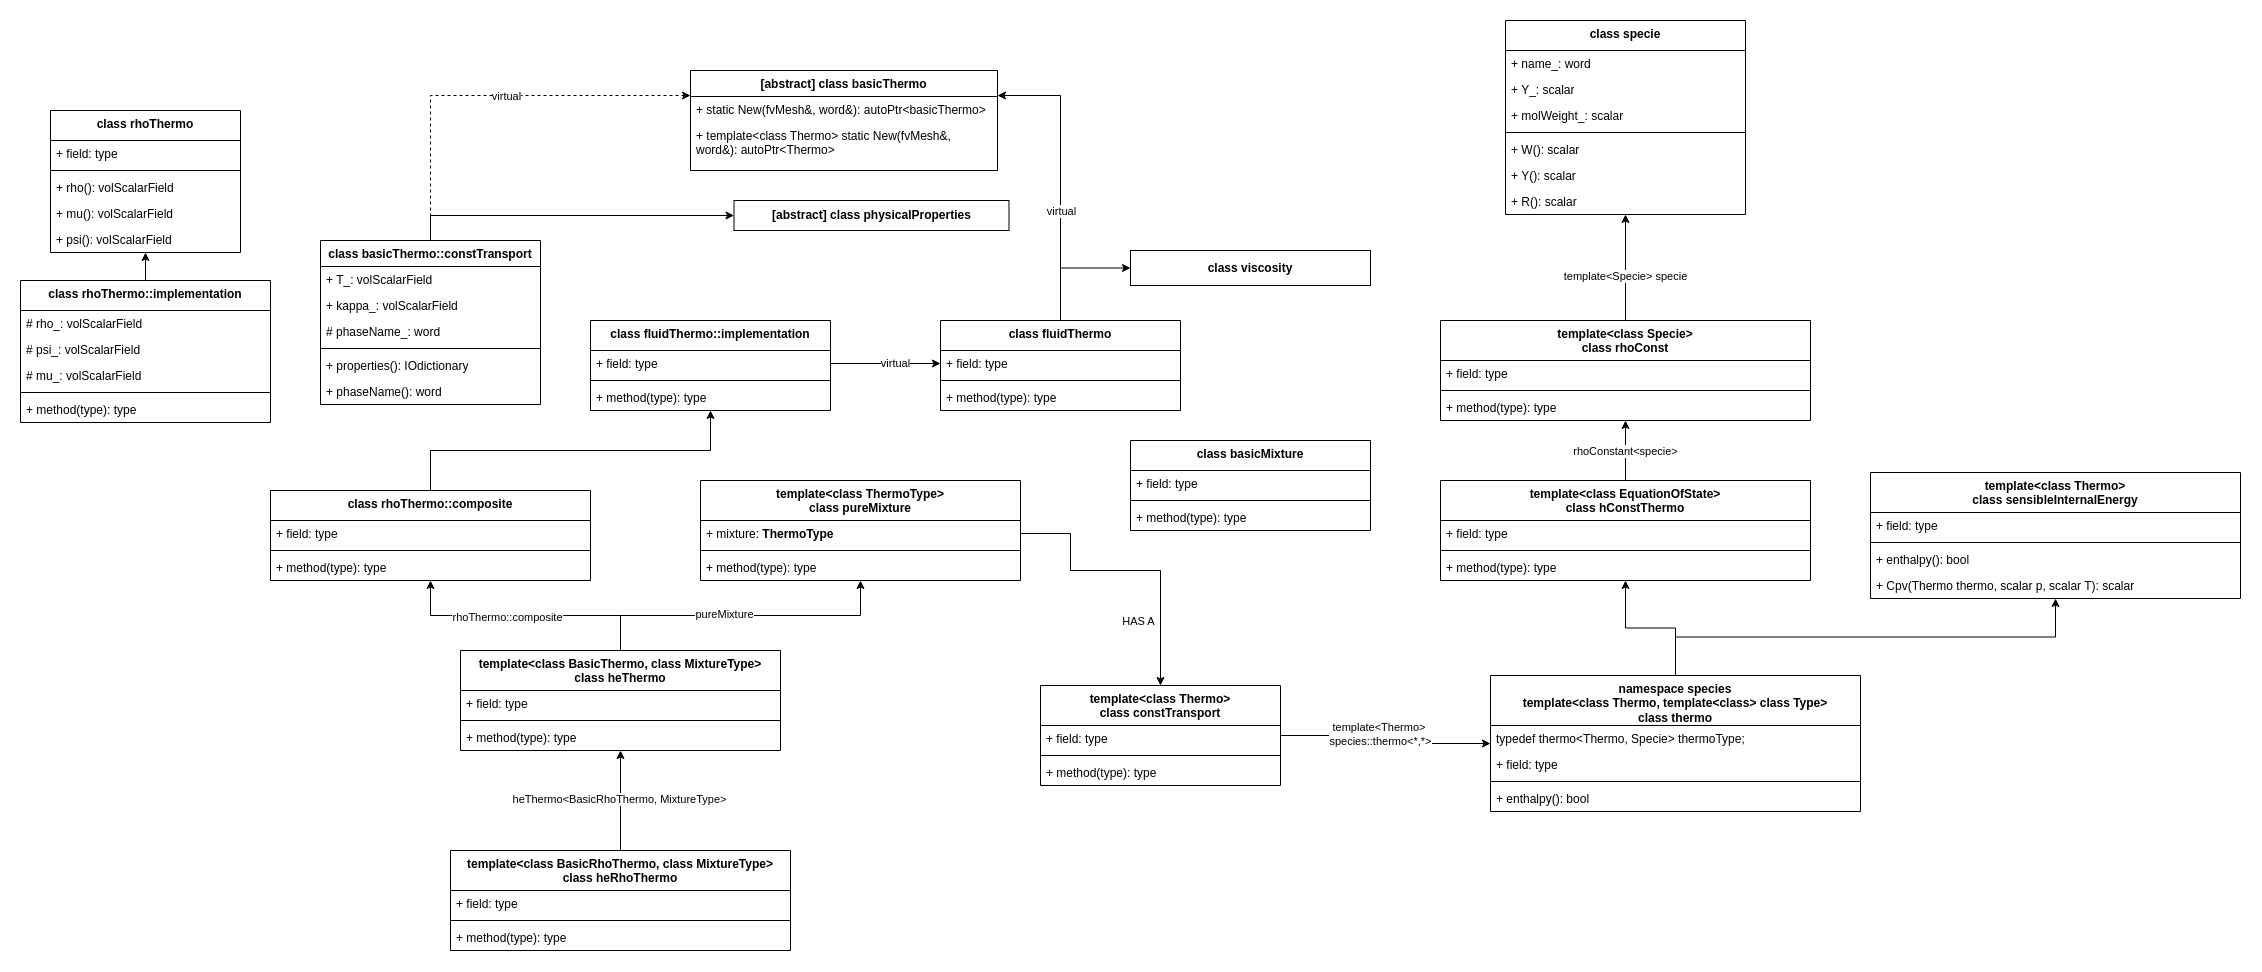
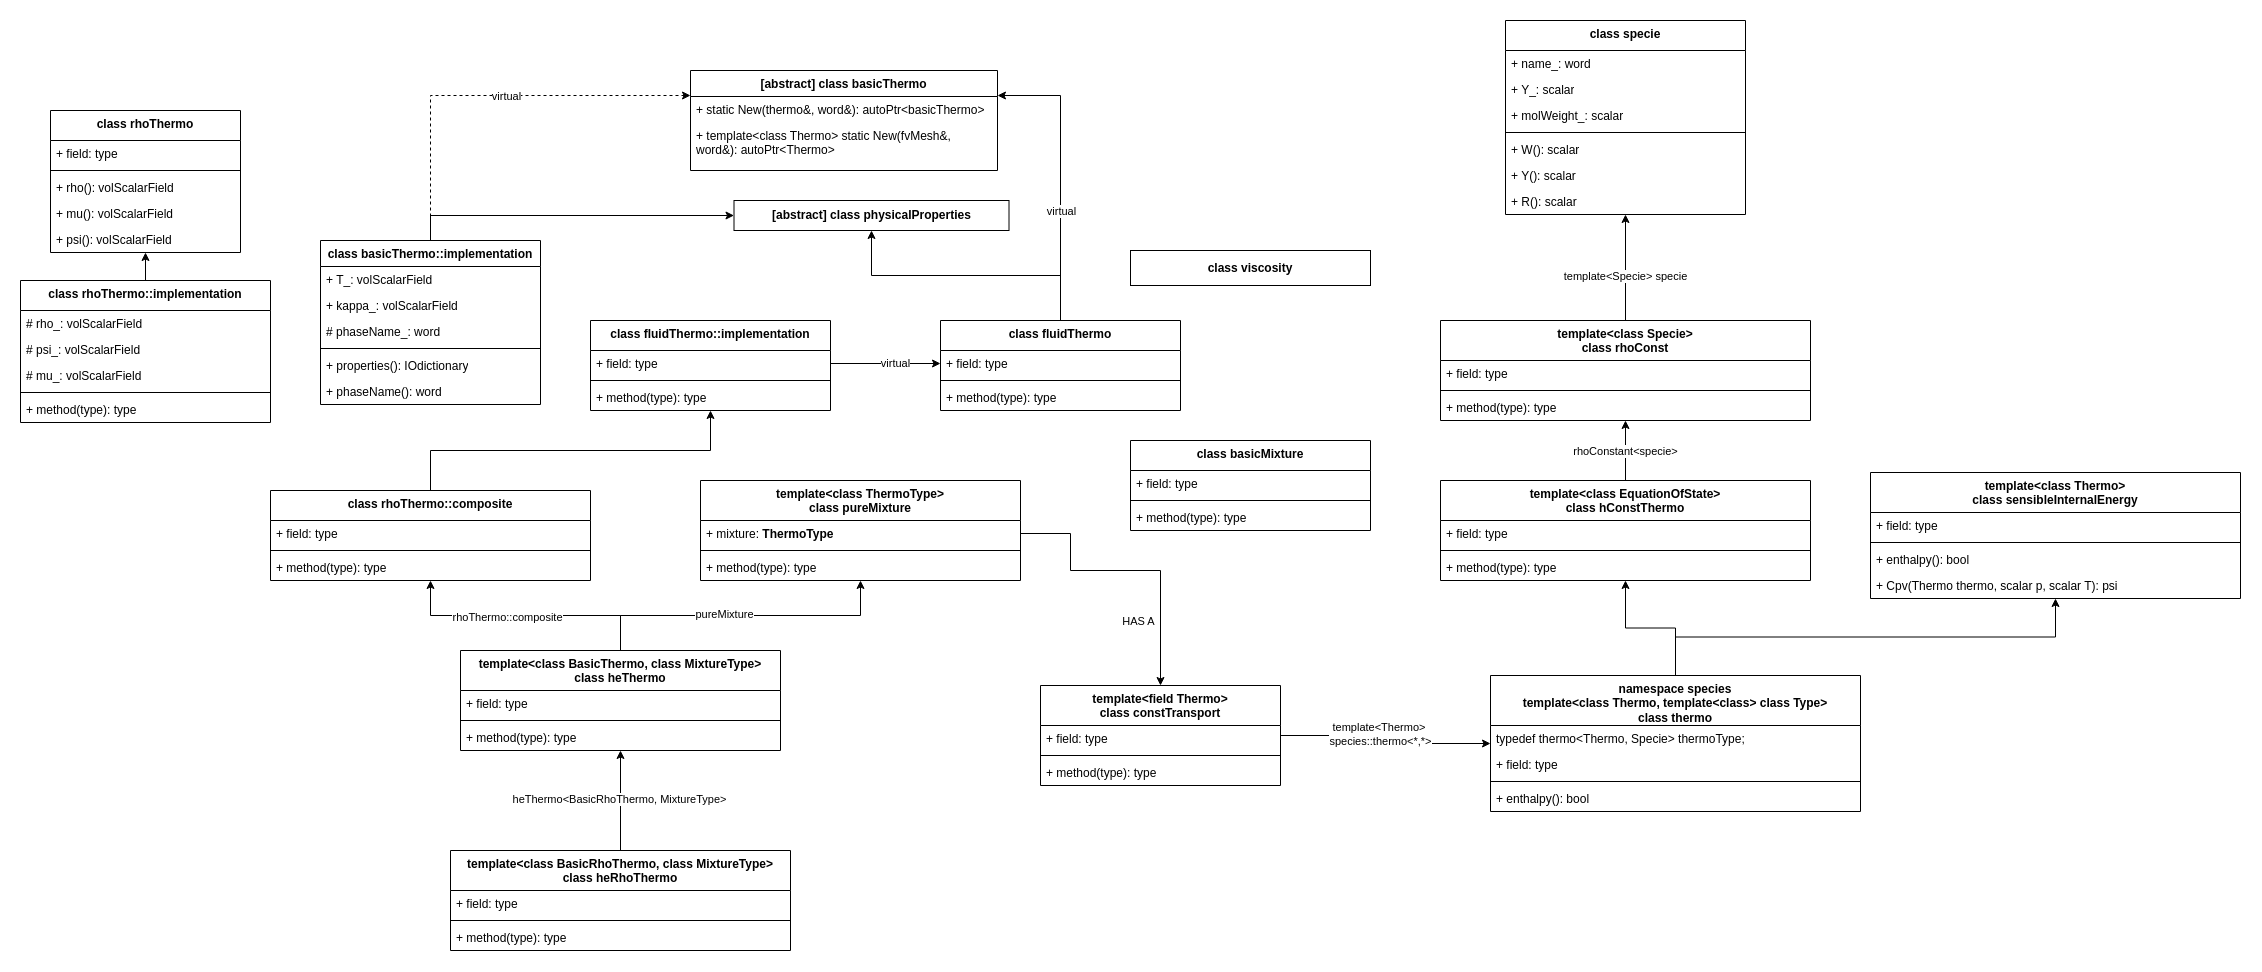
node "+ static New(fvMesh&, word&): autoPtr<basicThermo>": label "+ static New(fvMesh&, word&): autoPtr<basicThermo>" -> "+ static New(thermo&, word&): autoPtr<basicThermo>"
node "class basicThermo::constTransport": label "class basicThermo::constTransport" -> "class basicThermo::implementation"
edge "class fluidThermo" -> "class viscosity": now "class fluidThermo" -> "[abstract] class physicalProperties"
node "+ Cpv(Thermo thermo, scalar p, scalar T): scalar": label "+ Cpv(Thermo thermo, scalar p, scalar T): scalar" -> "+ Cpv(Thermo thermo, scalar p, scalar T): psi"
node "template<class Thermo> class constTransport": label "template<class Thermo> class constTransport" -> "template<field Thermo> class constTransport"
